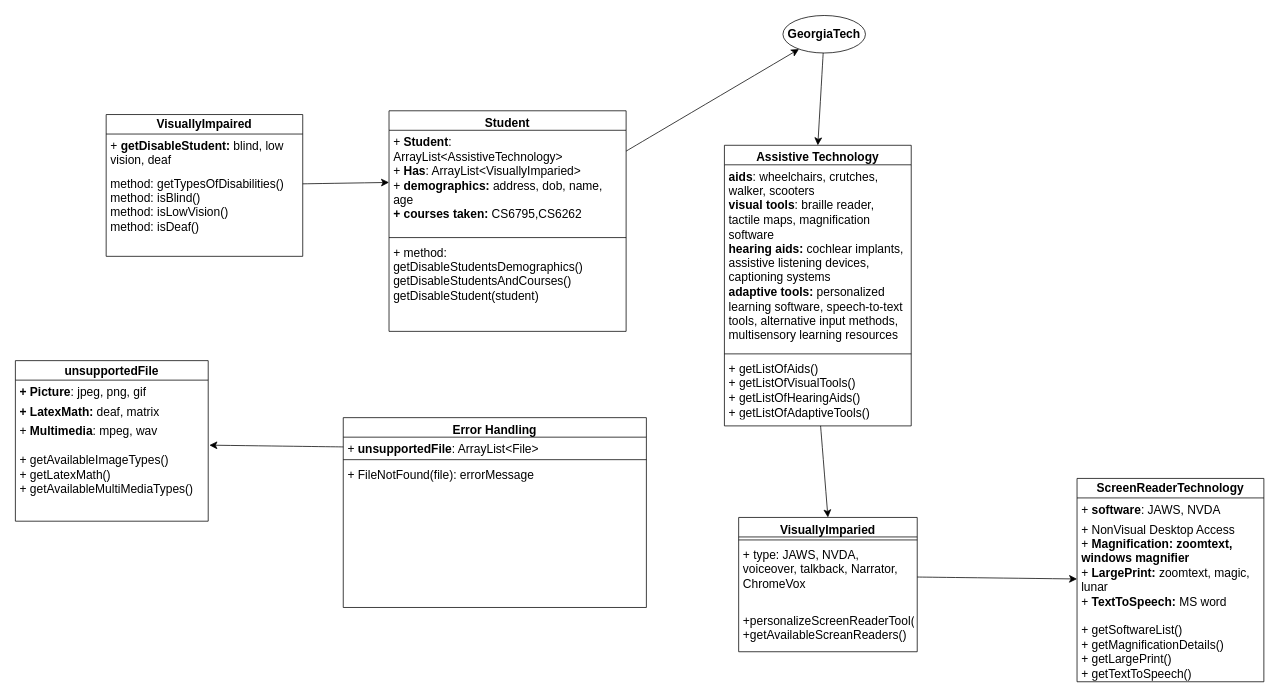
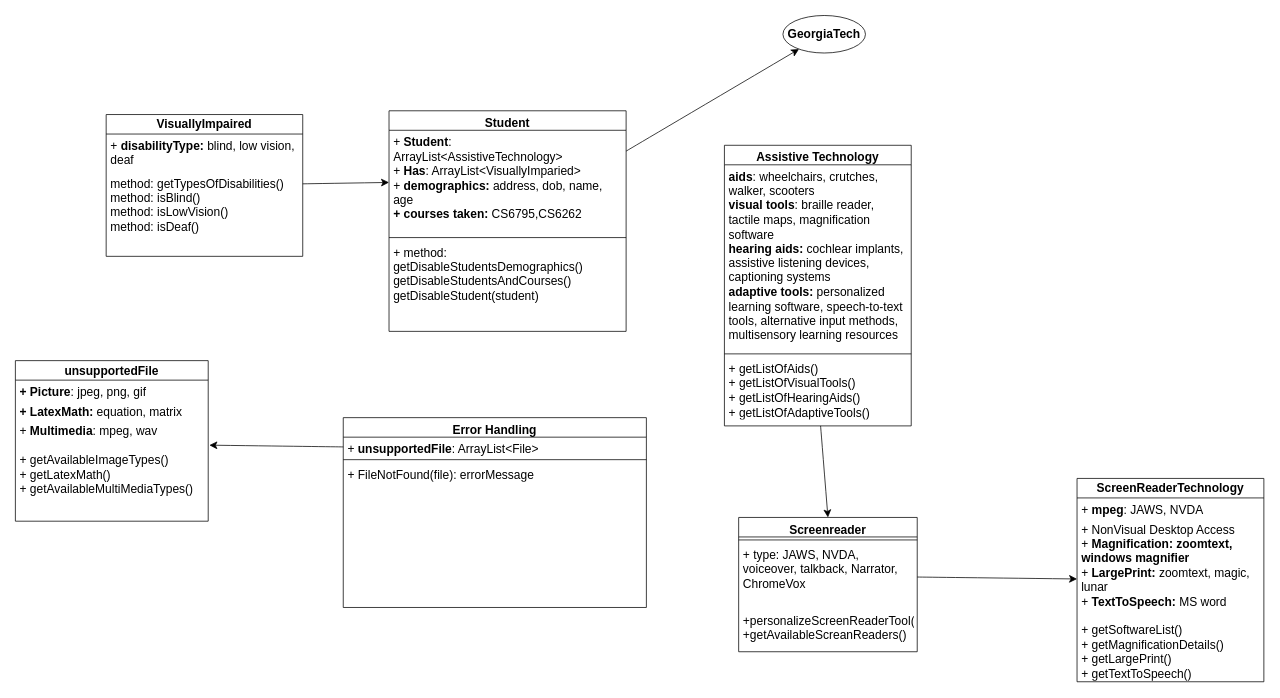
edge "GeorgiaTech" -> "Assistive Technology": removed
node "+ getDisableStudent: blind, low vision, deaf": label "+ getDisableStudent: blind, low vision, deaf" -> "+ disabilityType: blind, low vision, deaf"
node "+ LatexMath: deaf, matrix": label "+ LatexMath: deaf, matrix" -> "+ LatexMath: equation, matrix"
node "+ software: JAWS, NVDA": label "+ software: JAWS, NVDA" -> "+ mpeg: JAWS, NVDA"
node "VisuallyImparied": label "VisuallyImparied" -> "Screenreader"
